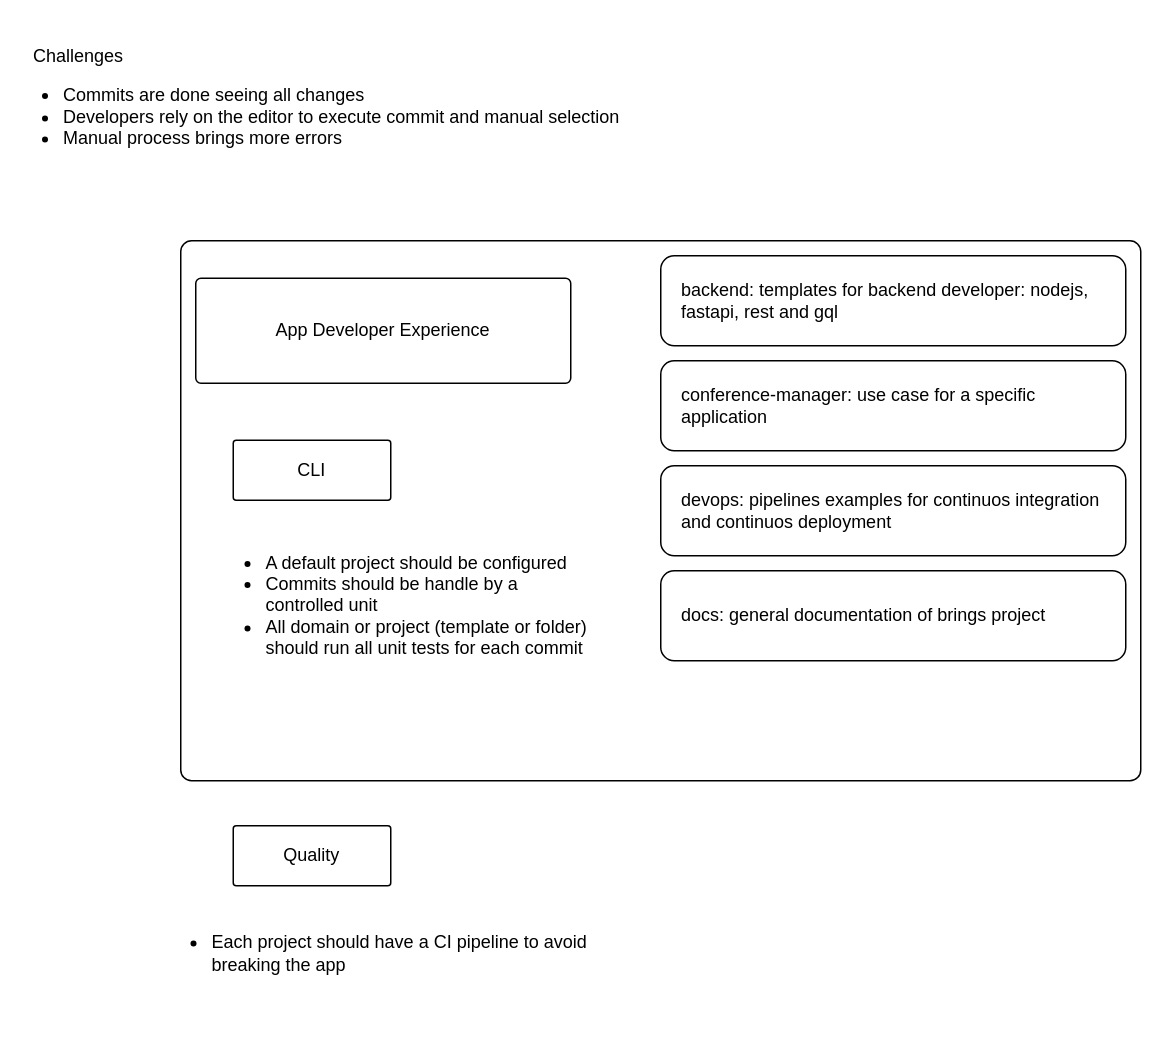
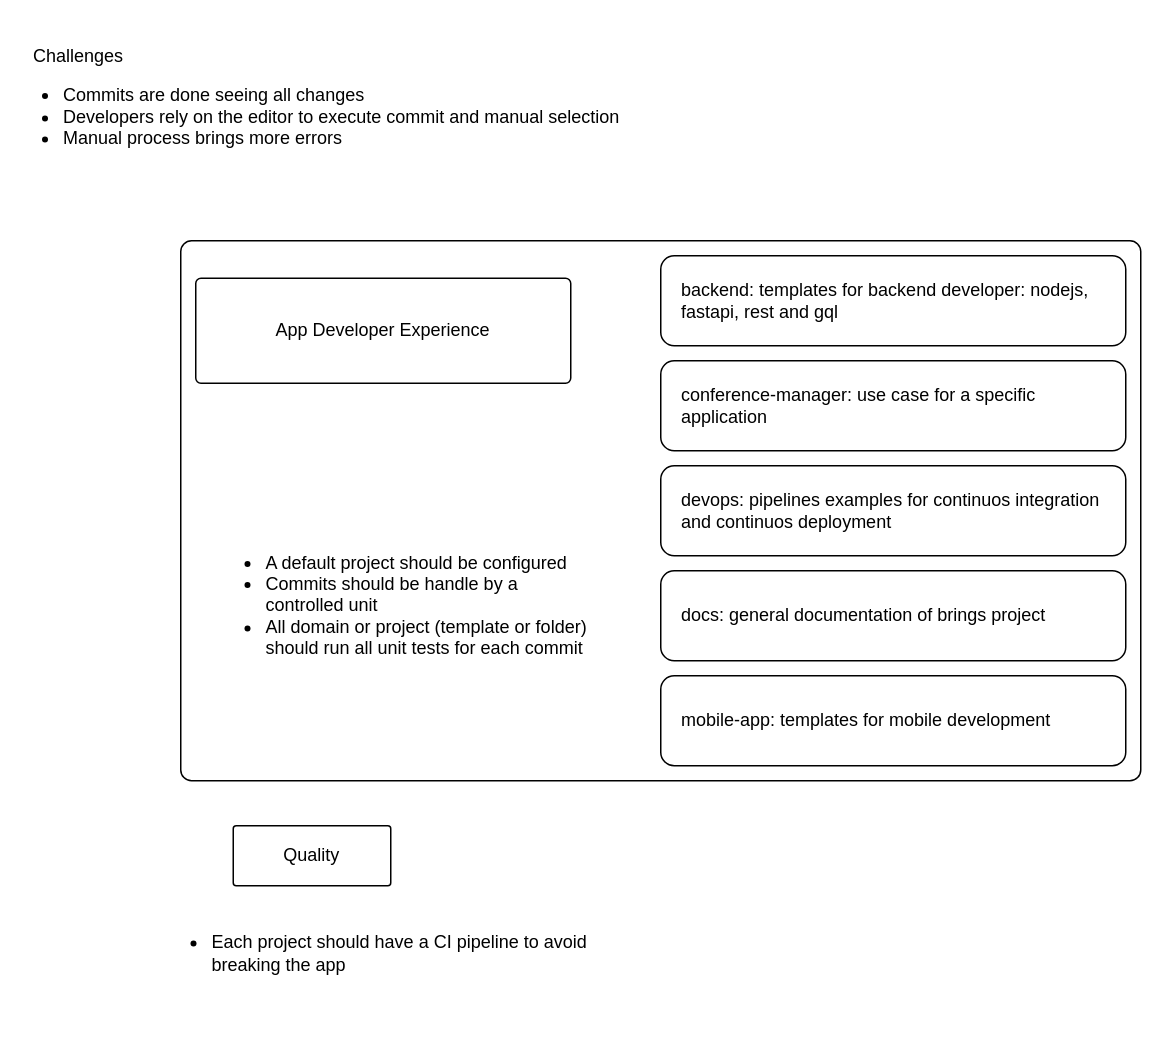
node "CLI": removed
node "mobile-app: templates for mobile development": added
